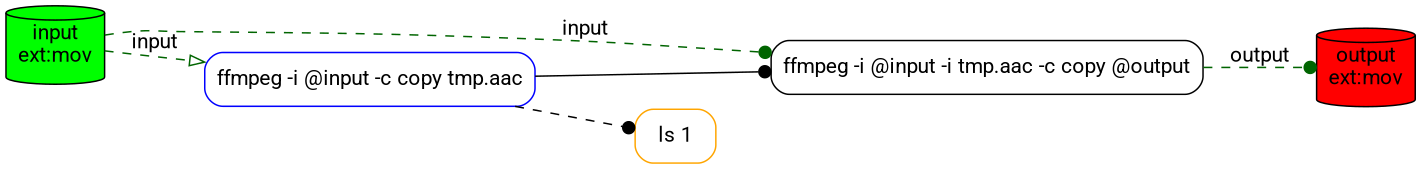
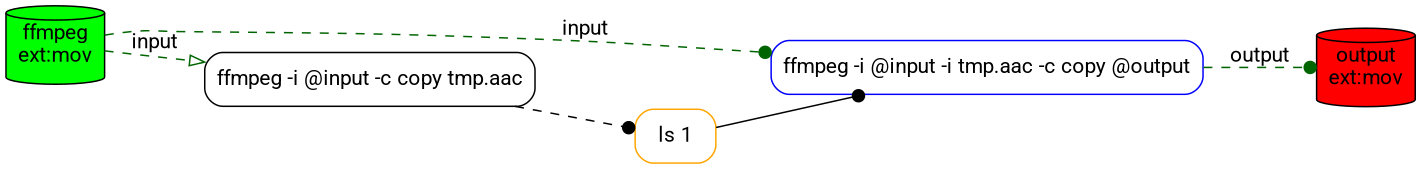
node "input ext:mov": label "input ext:mov" -> "ffmpeg ext:mov"
node "ffmpeg -i @input -i tmp.aac -c copy @output": color black -> blue
edge "ffmpeg -i @input -c copy tmp.aac" -> "ffmpeg -i @input -i tmp.aac -c copy @output": now "ls 1" -> "ffmpeg -i @input -i tmp.aac -c copy @output"
node "ffmpeg -i @input -c copy tmp.aac": color blue -> black
